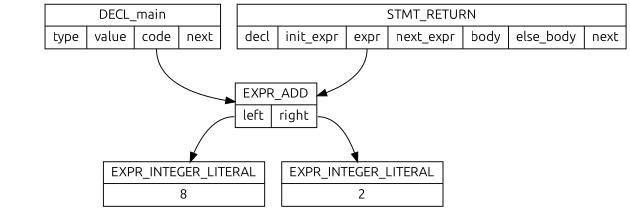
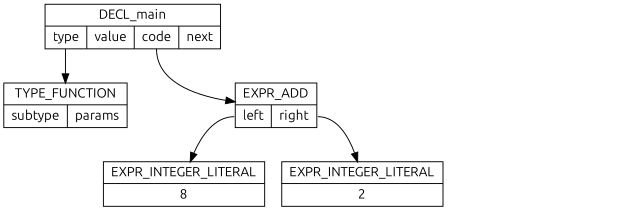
node "STMT_RETURN": removed
node "TYPE_FUNCTION": added
